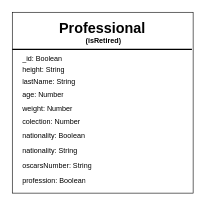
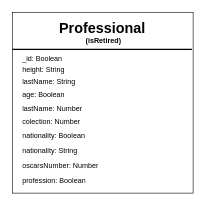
node "age: Number": label "age: Number" -> "age: Boolean"
node "weight: Number": label "weight: Number" -> "lastName: Number"
node "oscarsNumber: String": label "oscarsNumber: String" -> "oscarsNumber: Number"
